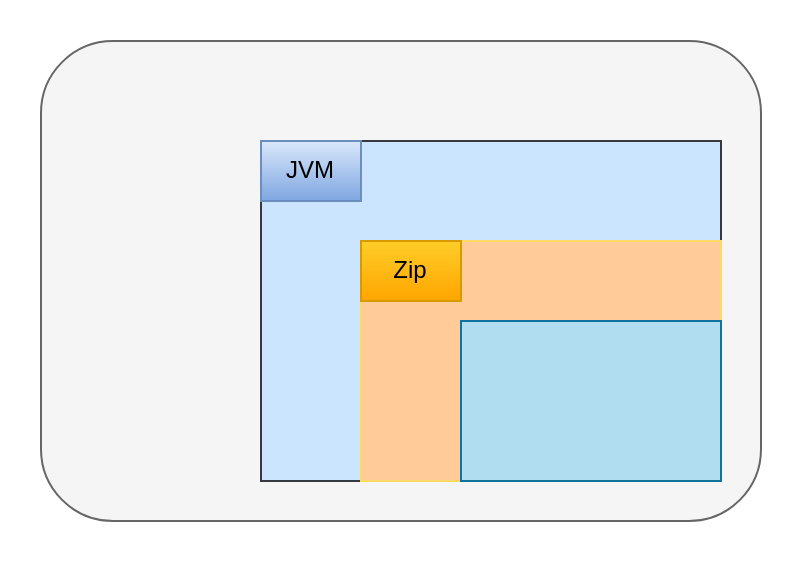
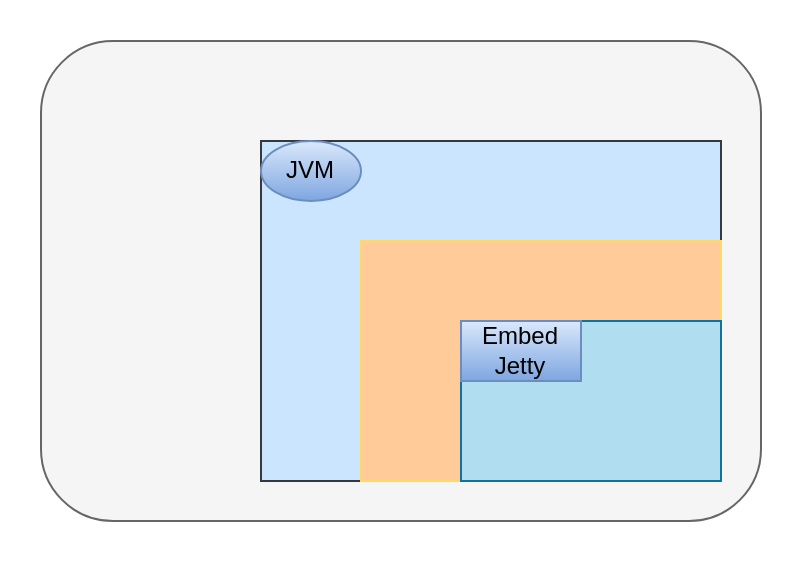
node "JVM": shape rectangle -> ellipse
node "Zip": removed
node "Embed Jetty": added
